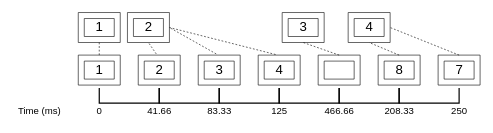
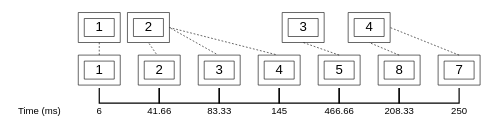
node "5": added
node "0": label "0" -> "6"
node "125": label "125" -> "145"
